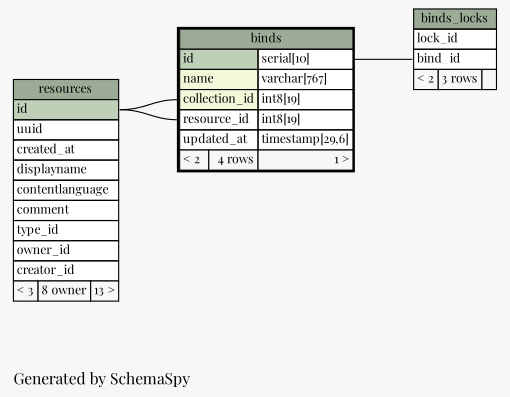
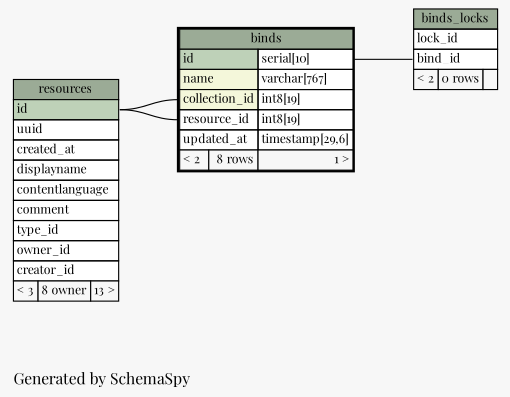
node "binds_locks": text "3 rows" -> "0 rows"
node "binds": text "4 rows" -> "8 rows"
